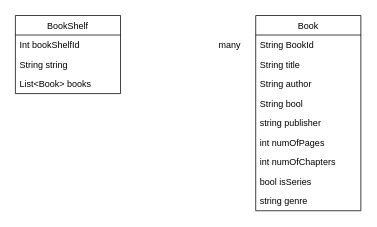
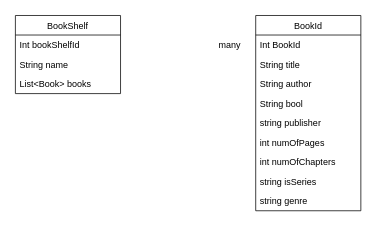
node "Book": label "Book" -> "BookId"
node "String BookId": label "String BookId" -> "Int BookId"
node "String string": label "String string" -> "String name"
node "bool isSeries": label "bool isSeries" -> "string isSeries"
